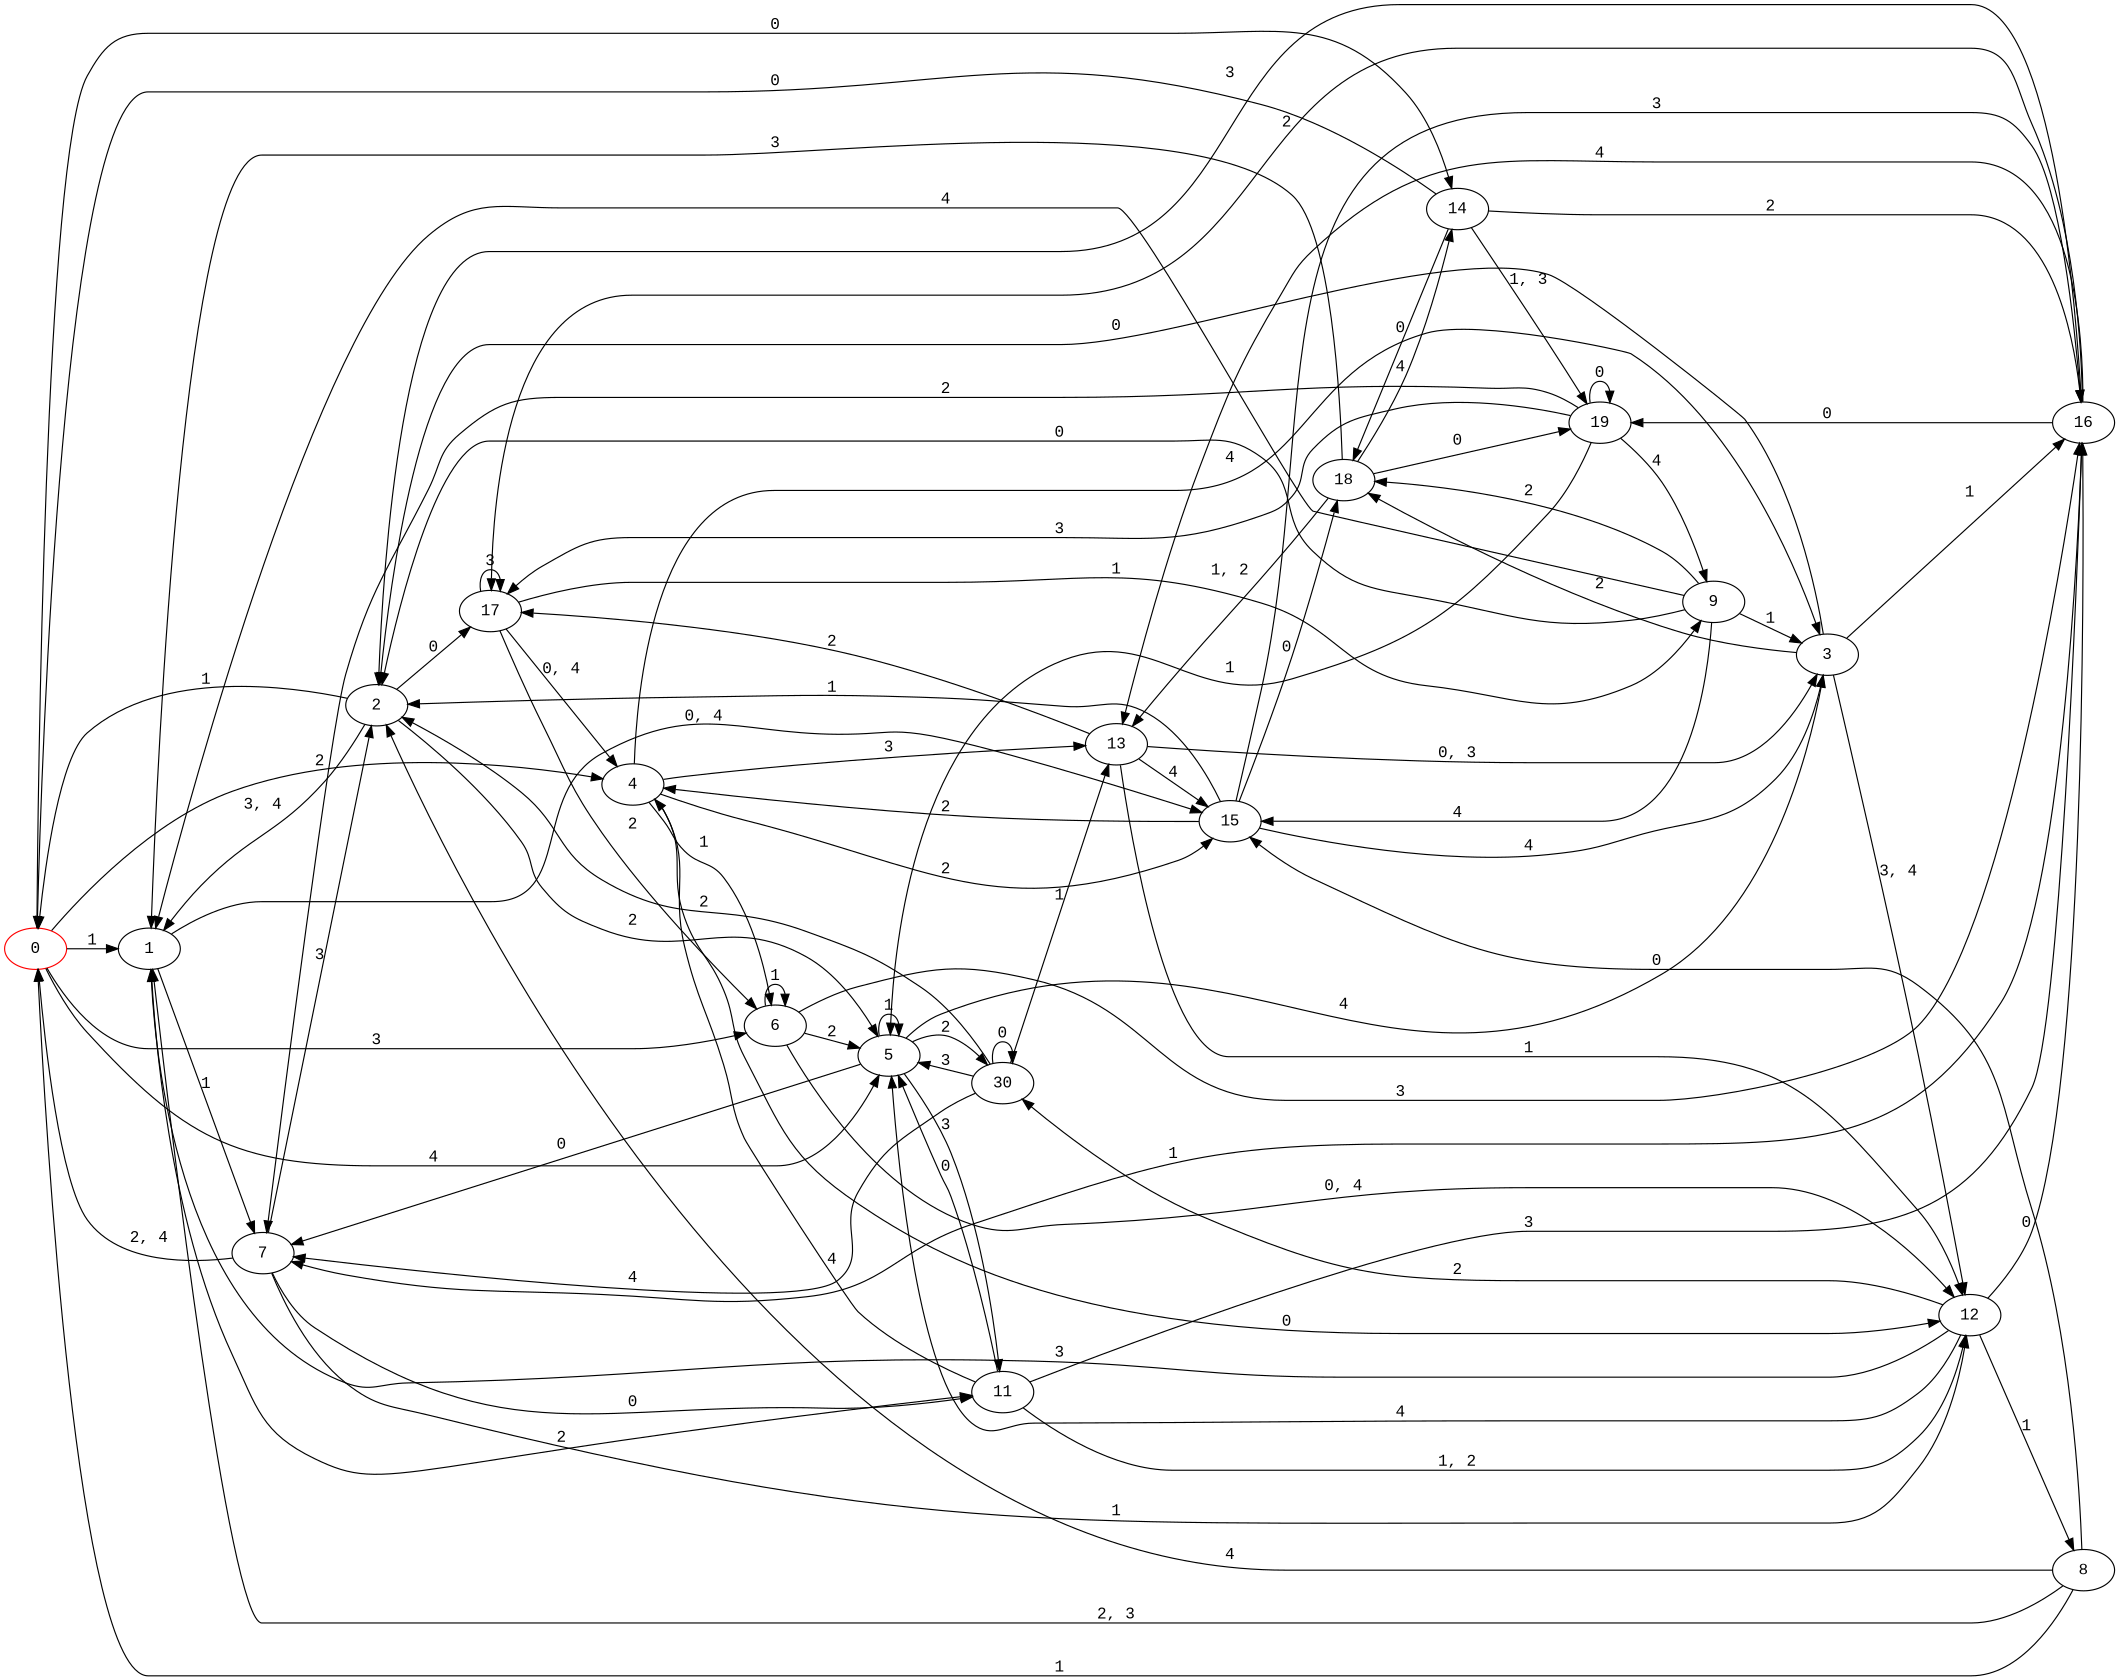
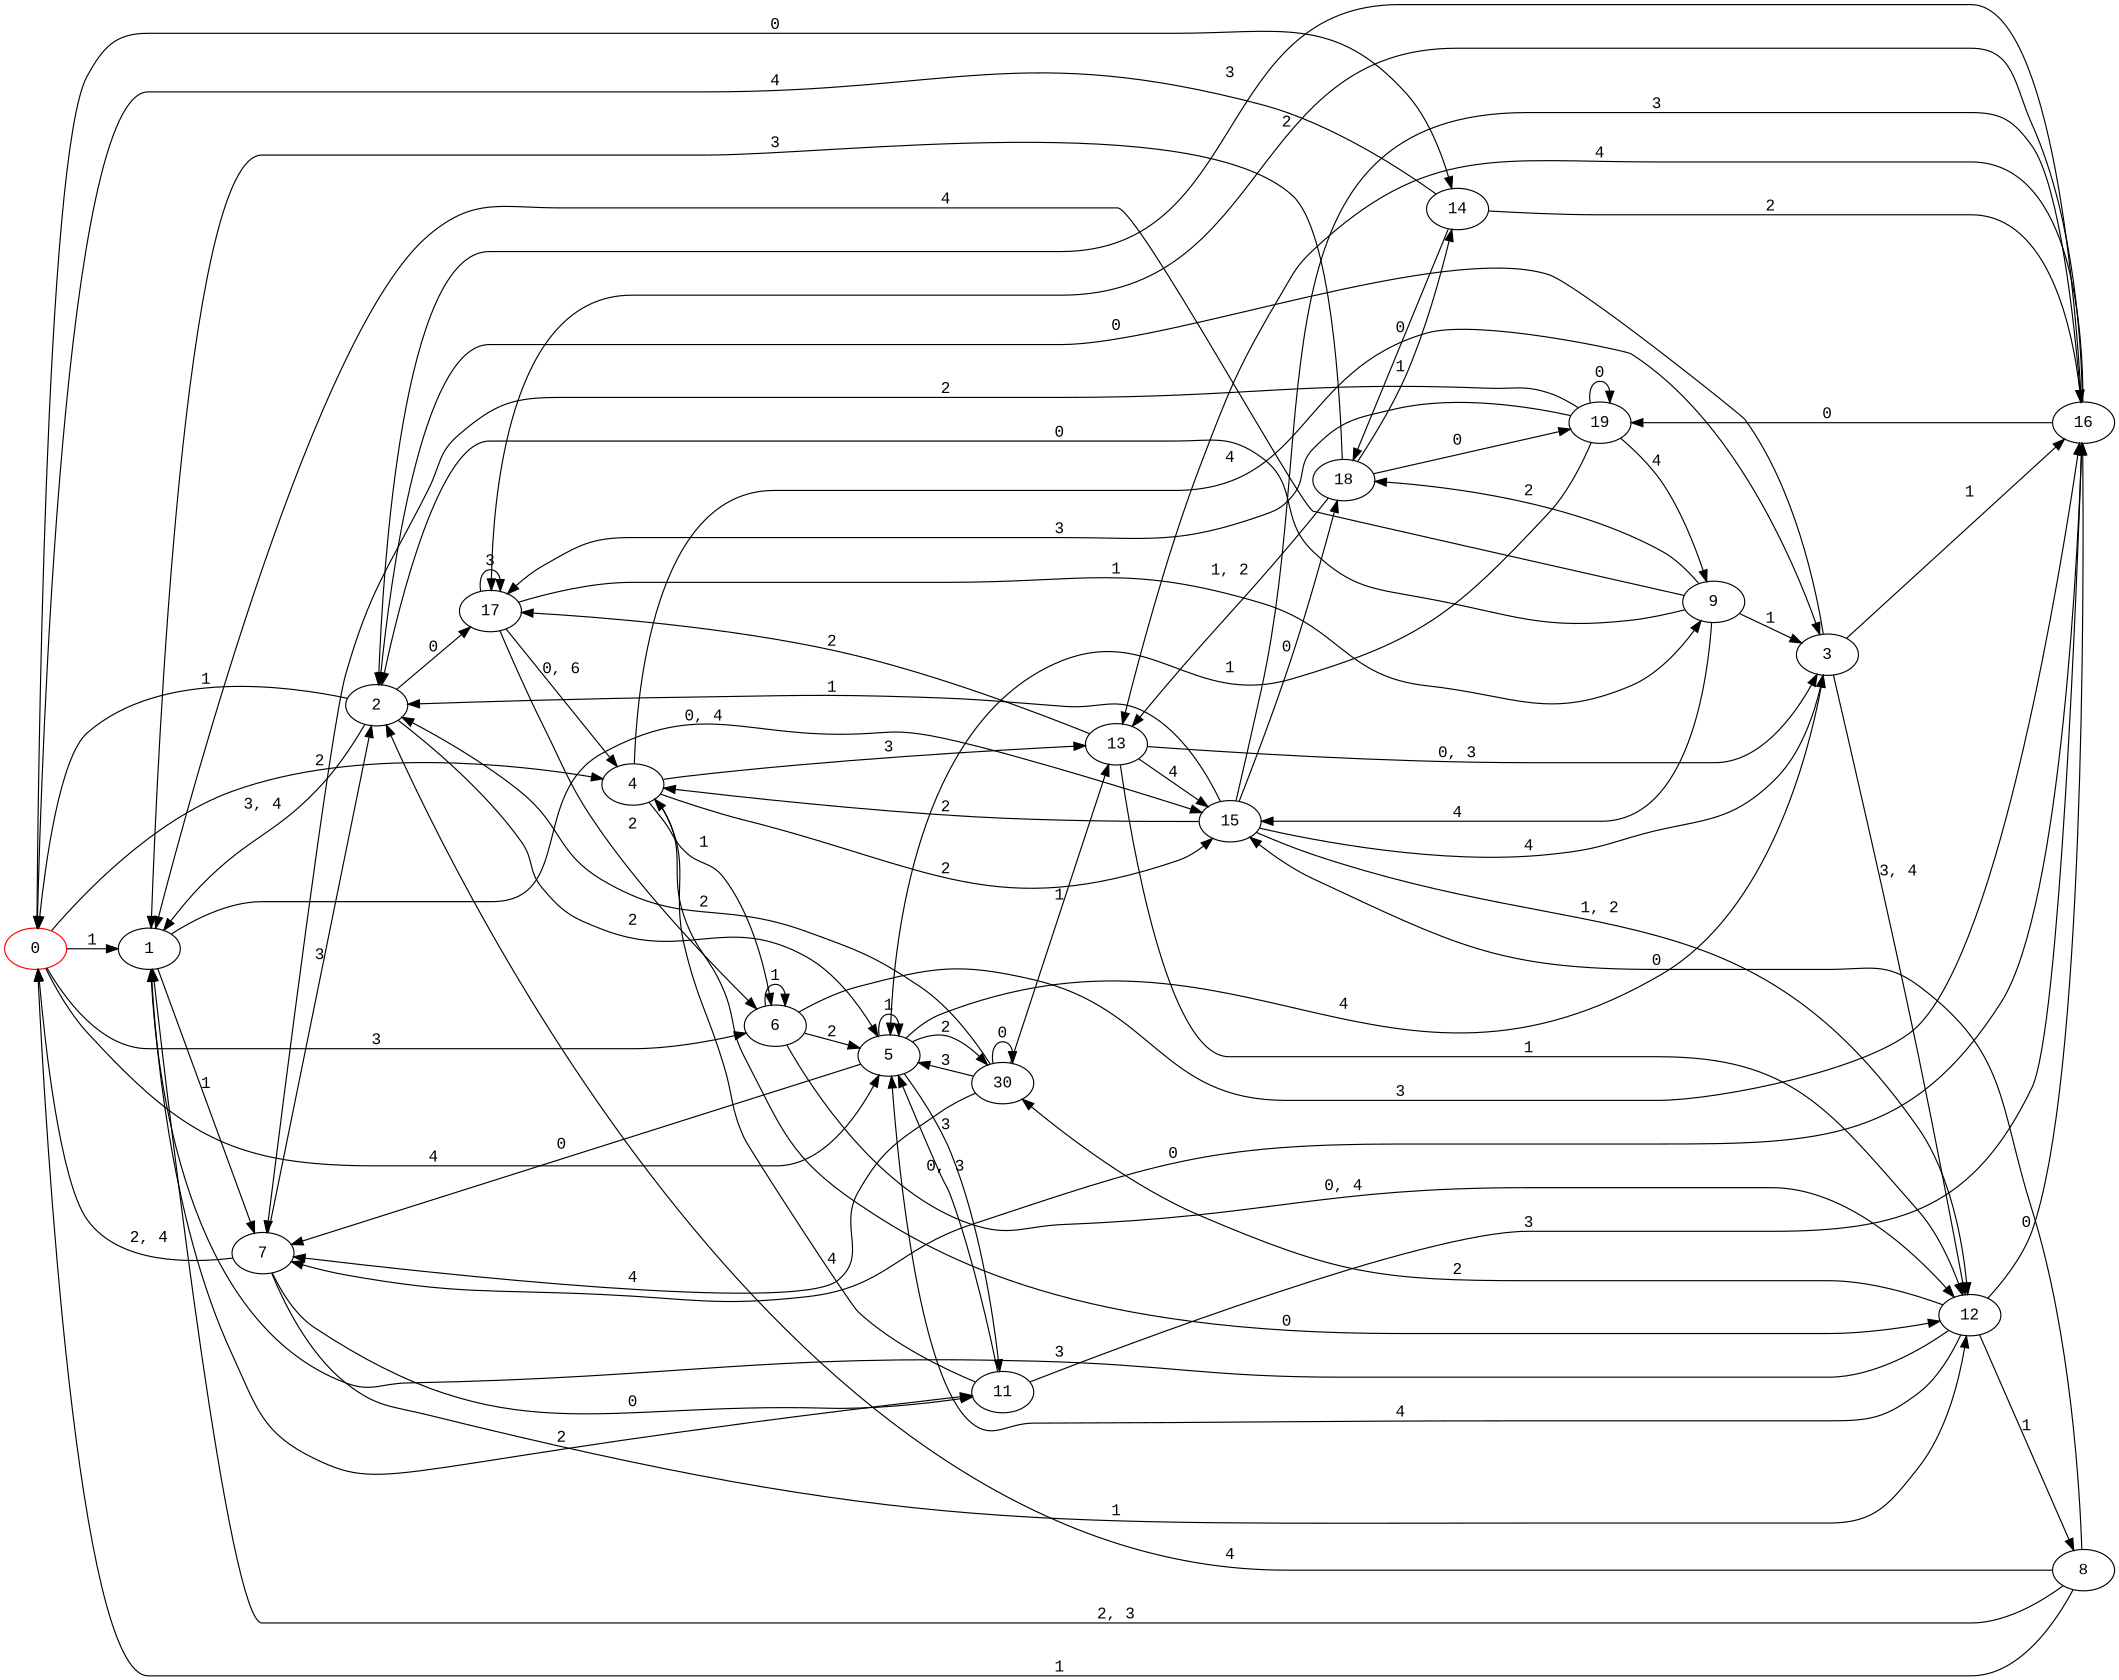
edge "14" -> "0": label "0" -> "4"
edge "14" -> "19": removed, label "1, 3"
edge "18" -> "14": label "4" -> "1"
edge "3" -> "18": removed, label "2"
edge "17" -> "4": label "0, 4" -> "0, 6"
edge "16" -> "7": label "1" -> "0"
edge "11" -> "5": label "0" -> "0, 3"
edge "11" -> "12": now "15" -> "12"
